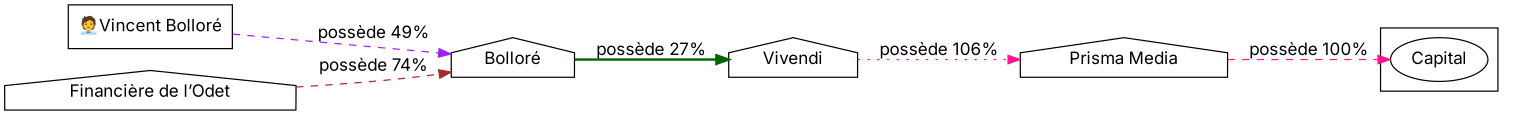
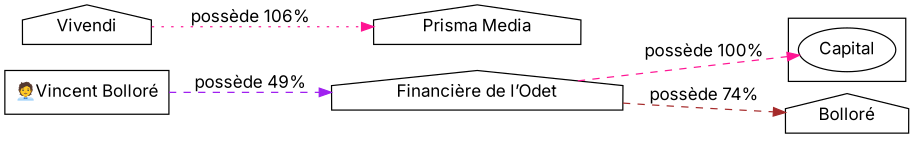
edge "🧑‍💼Vincent Bolloré" -> "Bolloré": now "🧑‍💼Vincent Bolloré" -> "Financière de l’Odet"
edge "Bolloré" -> "Vivendi": removed, label "possède 27%"
edge "Prisma Media" -> "Capital": now "Financière de l’Odet" -> "Capital"
